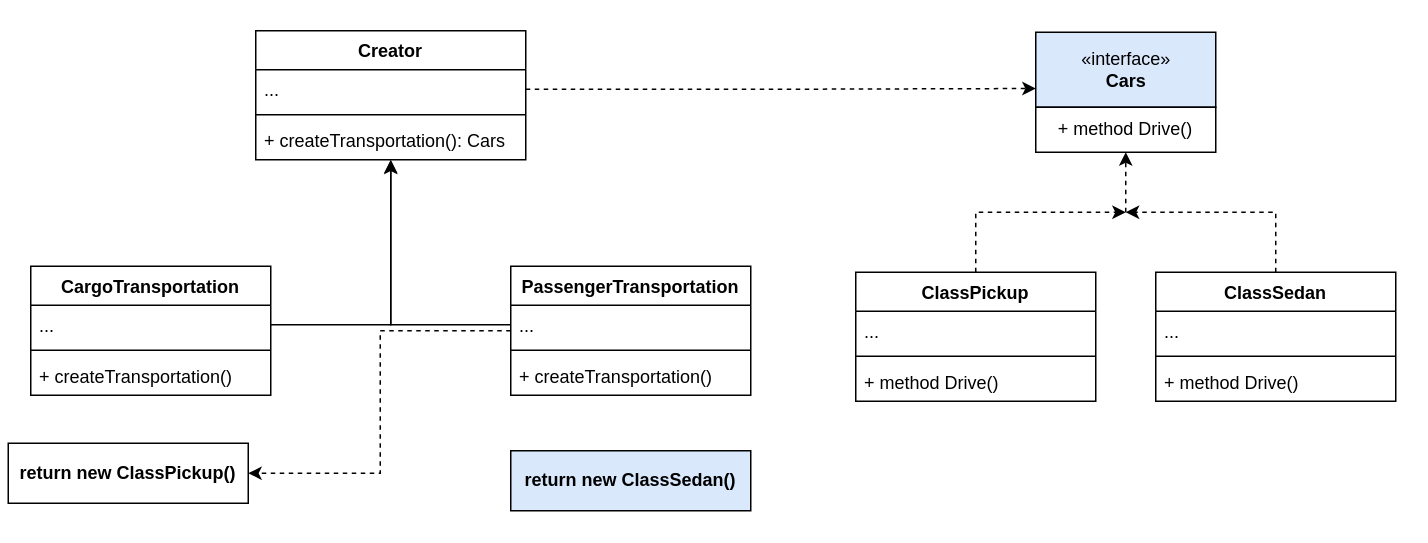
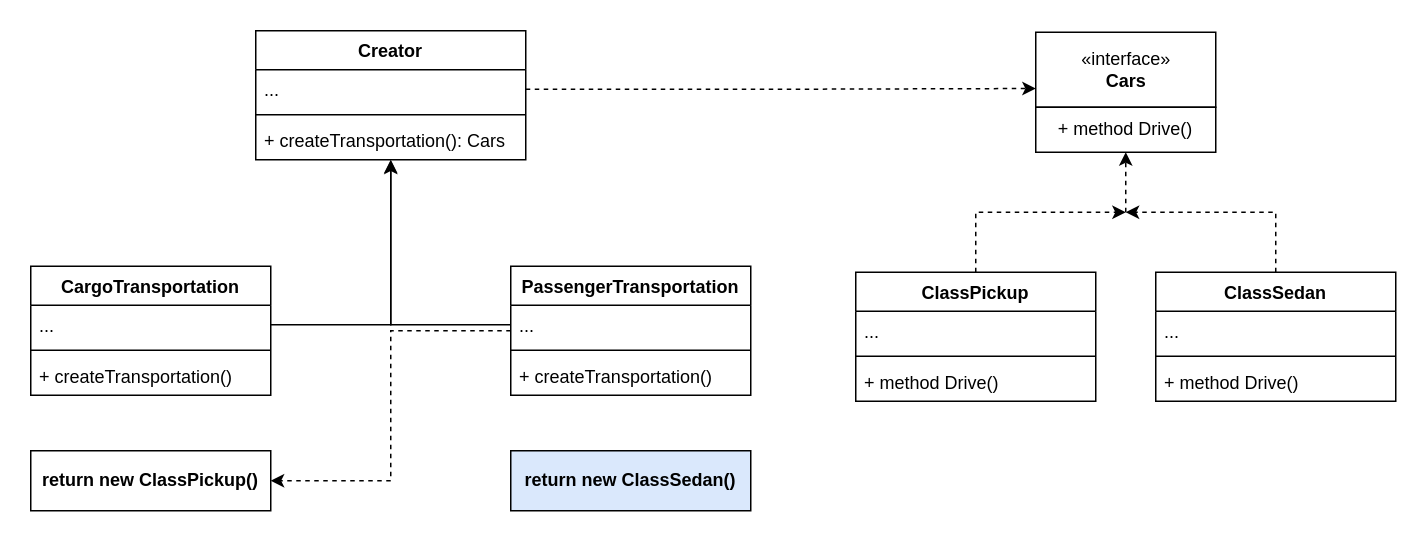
node "«interface» Cars": fillcolor #dae8fc -> #ffffff
node "return new ClassPickup()": moved (128, 473) -> (151, 481)
